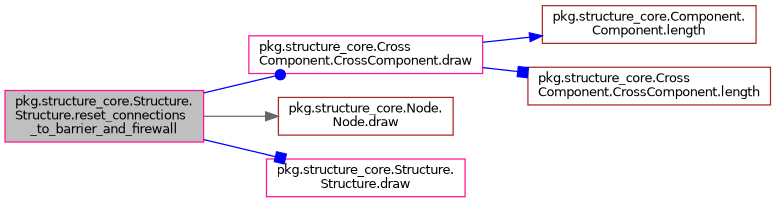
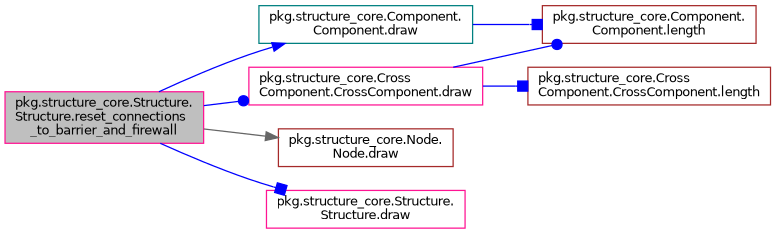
node "pkg.structure_core.Component. Component.draw": added
edge "pkg.structure_core.Cross Component.CrossComponent.draw" -> "pkg.structure_core.Component. Component.length": arrowhead normal -> dot
